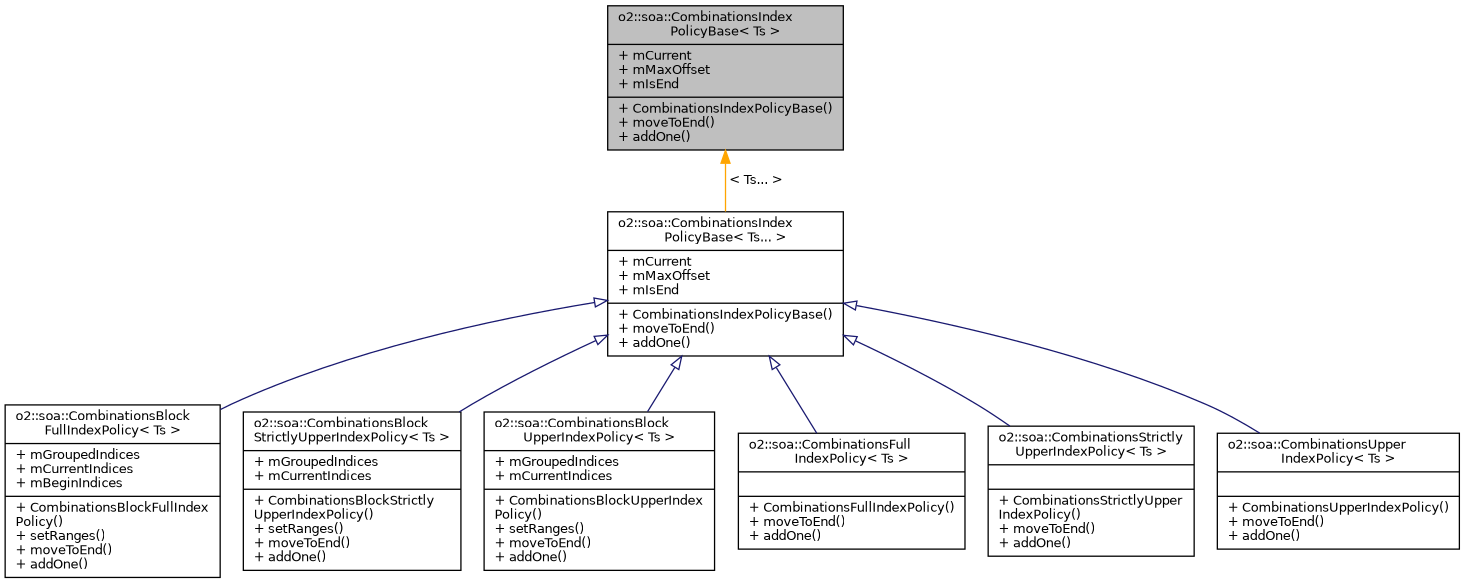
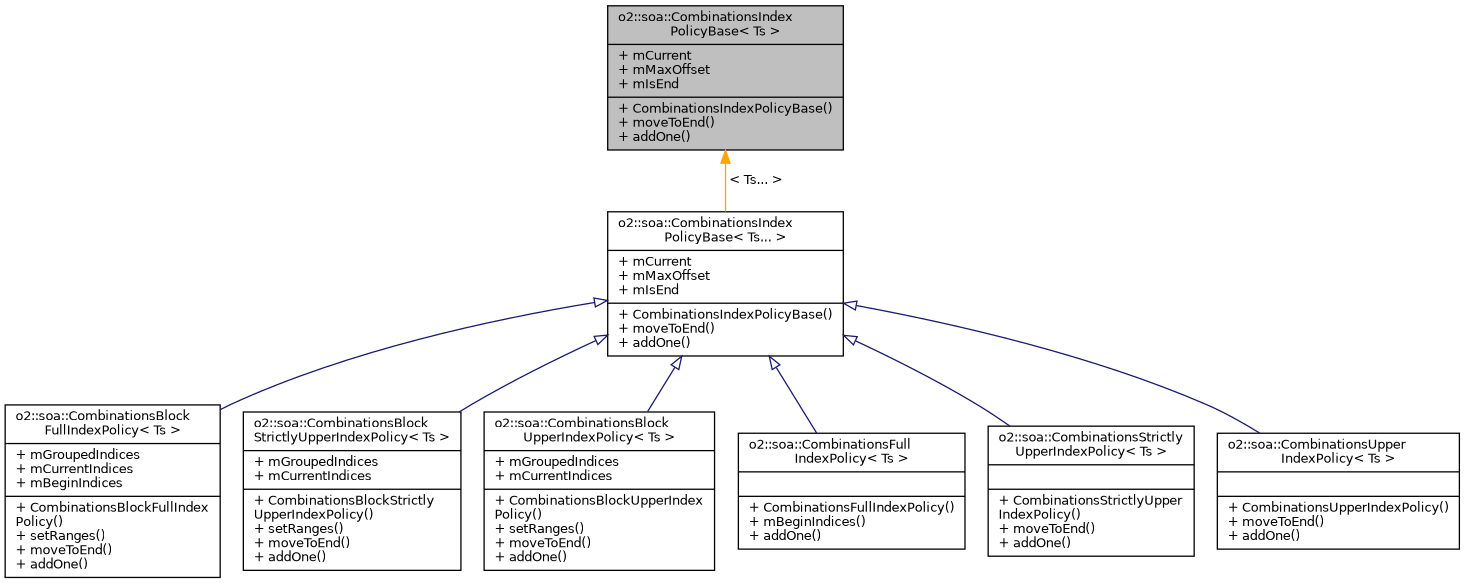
node "o2::soa::CombinationsFull": text "+ moveToEnd()" -> "+ mBeginIndices()"
